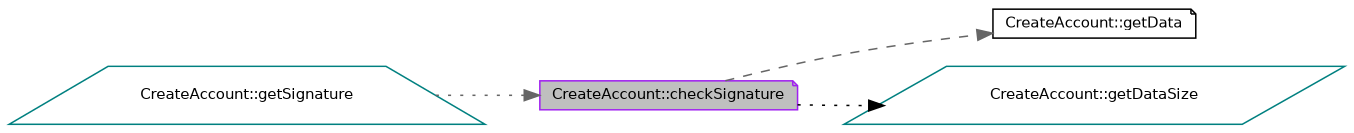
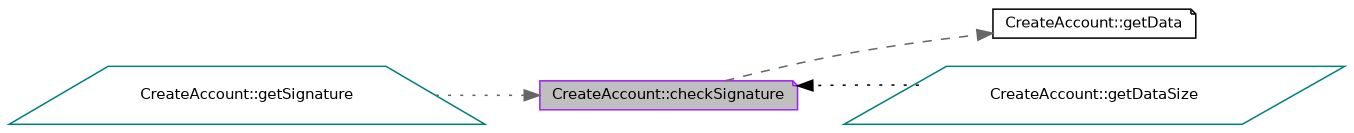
edge "CreateAccount::checkSignature" -> "CreateAccount::getDataSize": reversed
